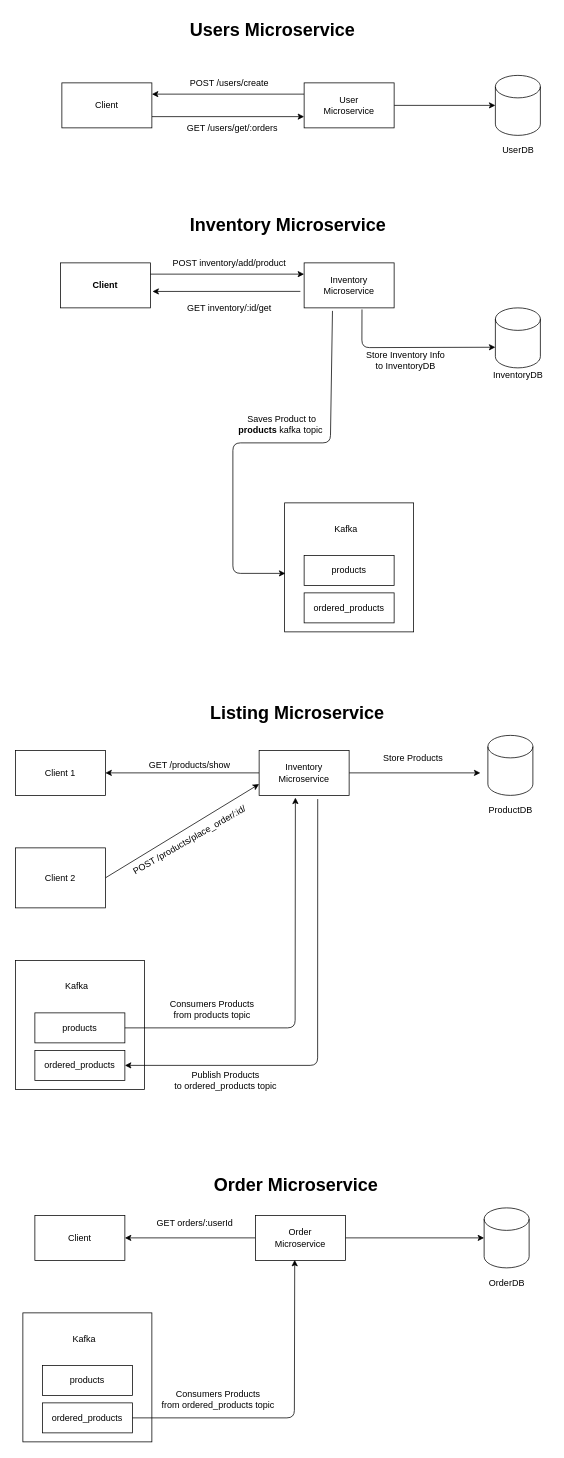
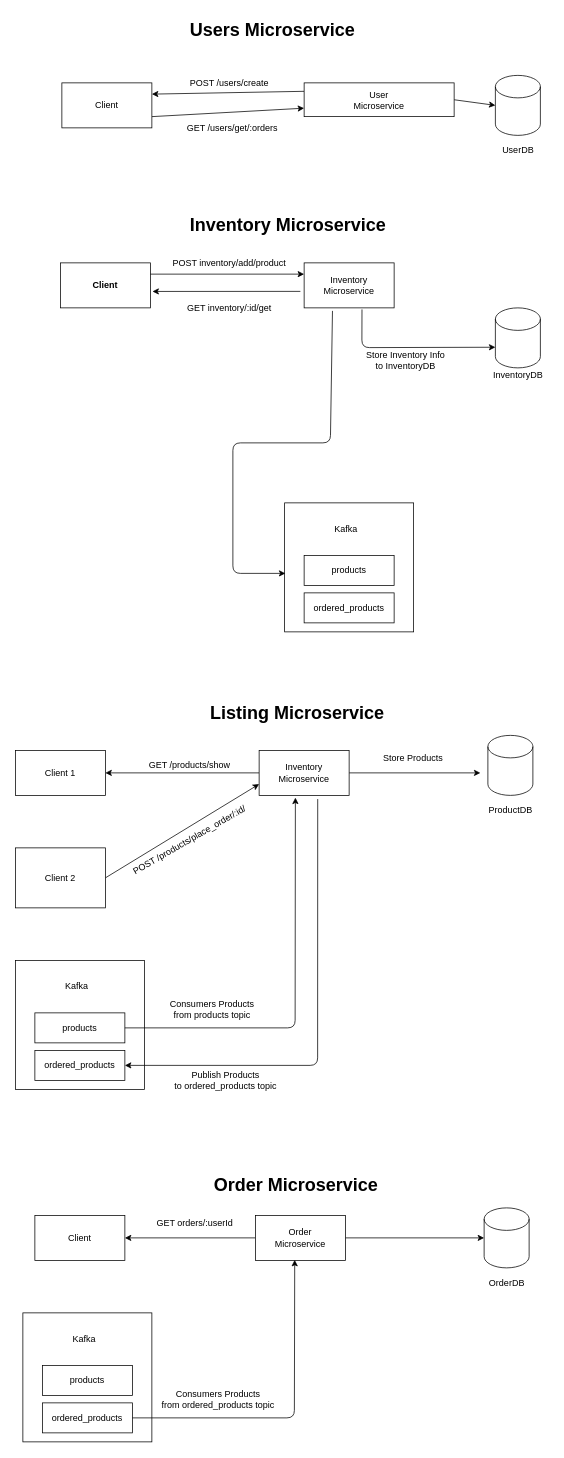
node "User Microservice": size 90x45 -> 150x34
node "Saves Product to products kafka topic": removed
